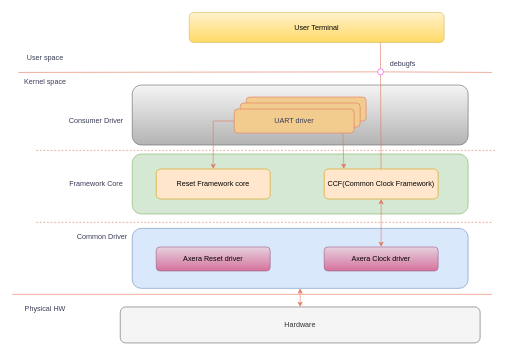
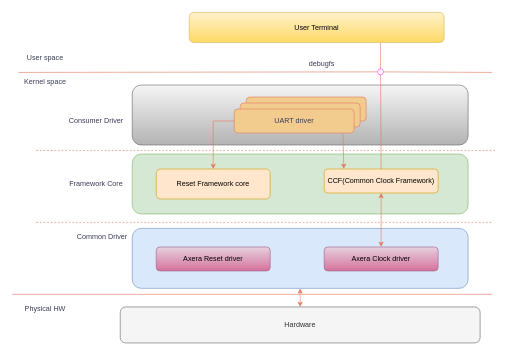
node "debugfs": moved (403, 63) -> (322, 63)
node "CCF(Common Clock Framework)": size 114x30 -> 114x24
